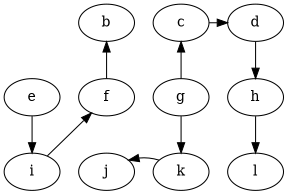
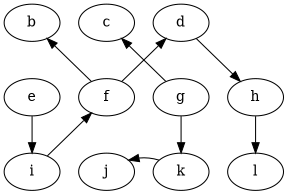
edge "c" -> "d": now "f" -> "d"
